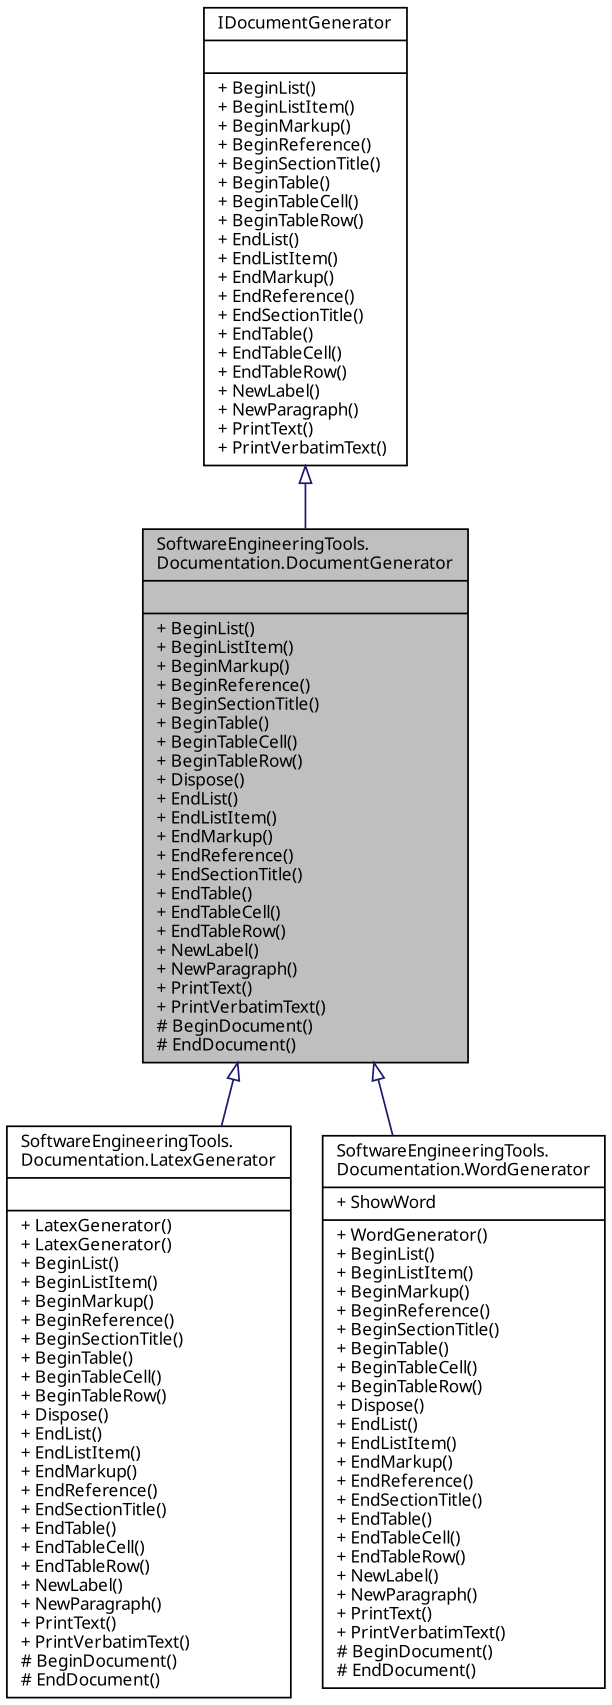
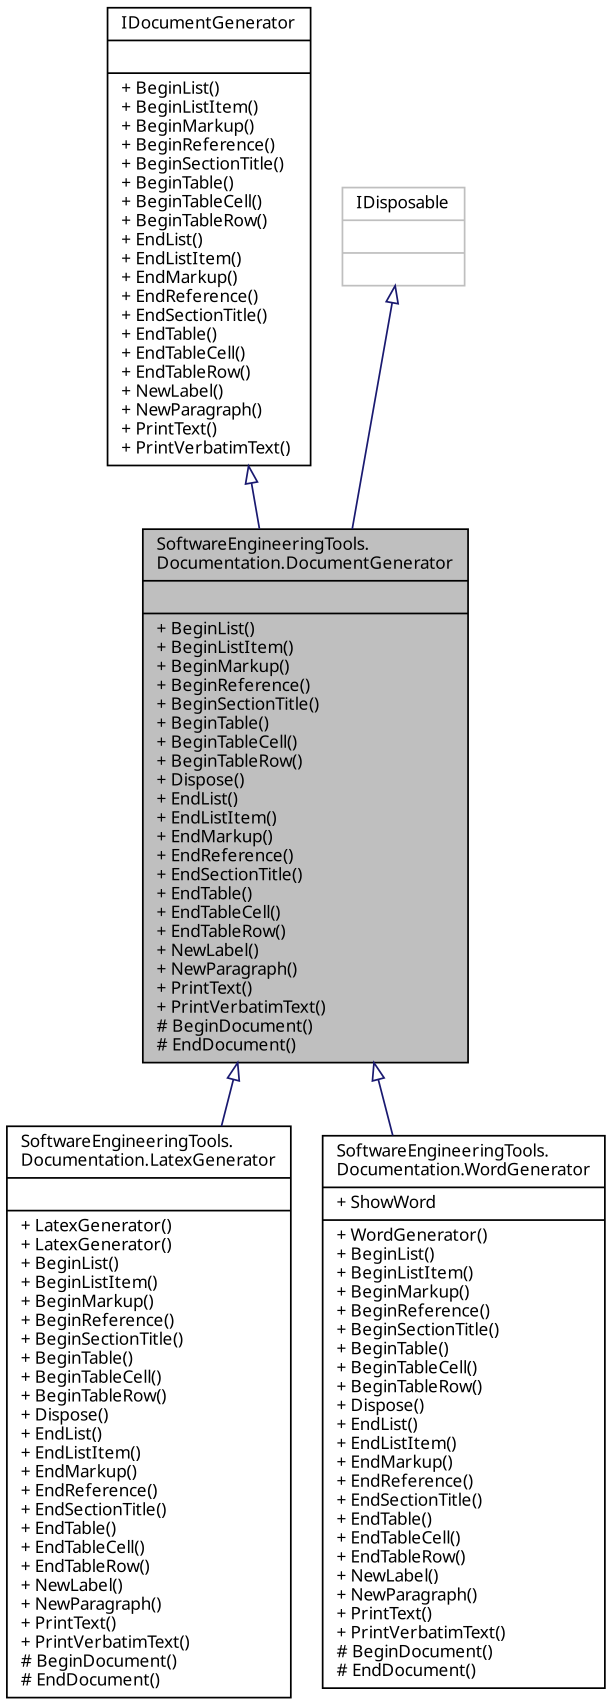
node "IDisposable": added
